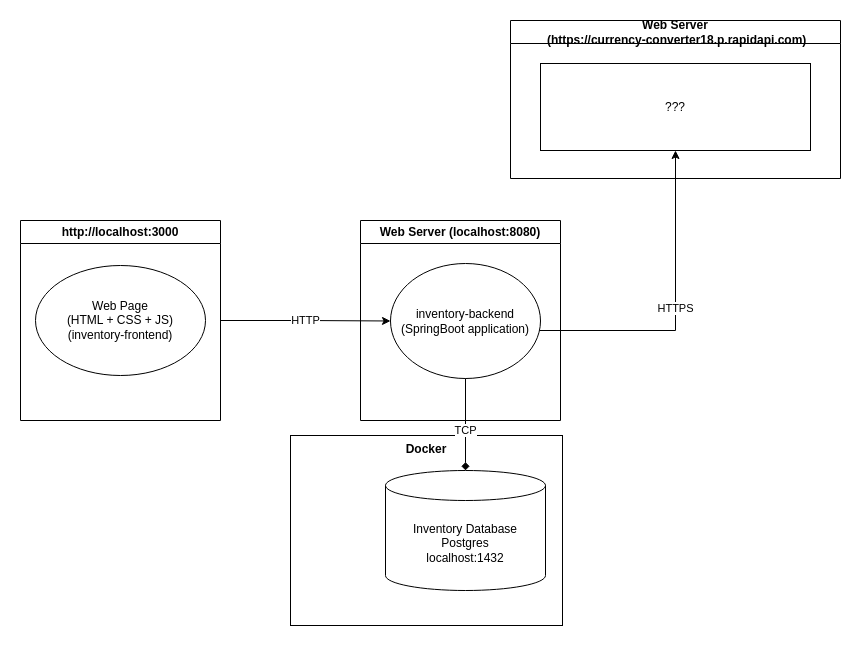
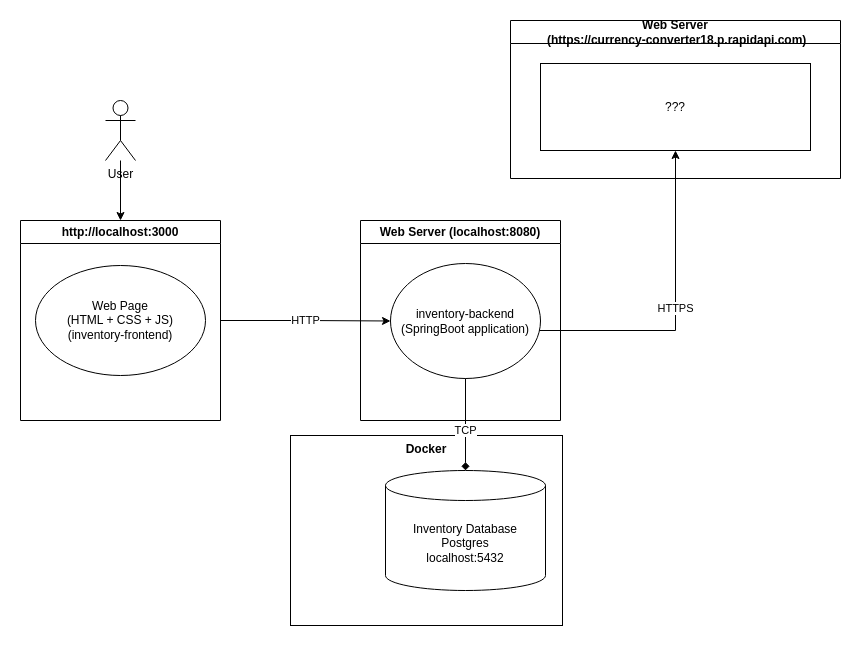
node "User": added
edge "User" -> "http://localhost:3000": added
node "Inventory Database Postgres localhost:1432": label "Inventory Database Postgres localhost:1432" -> "Inventory Database Postgres localhost:5432"
